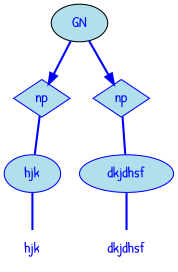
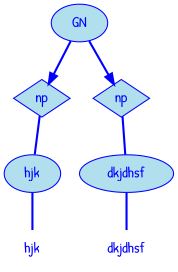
node "GN": color black -> blue
